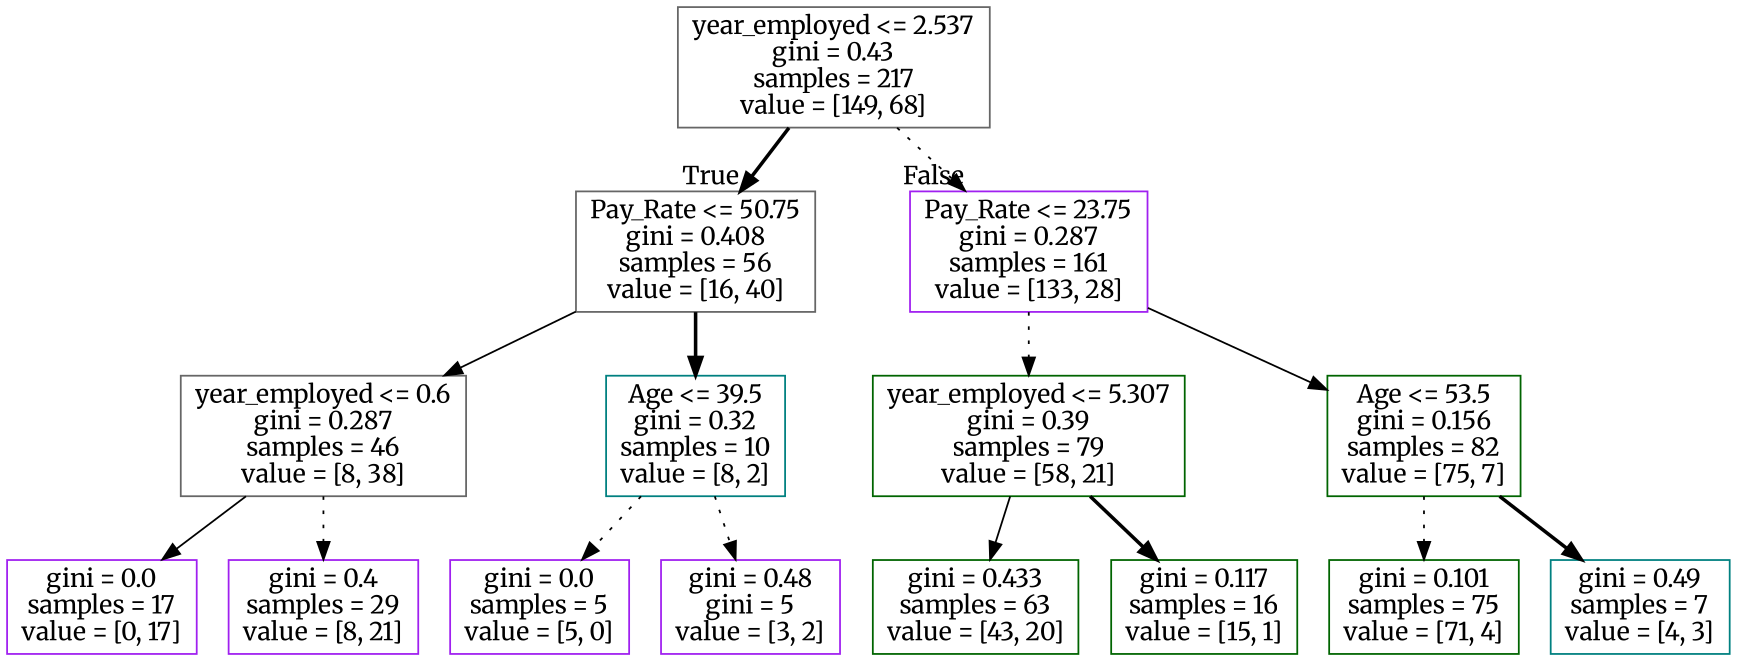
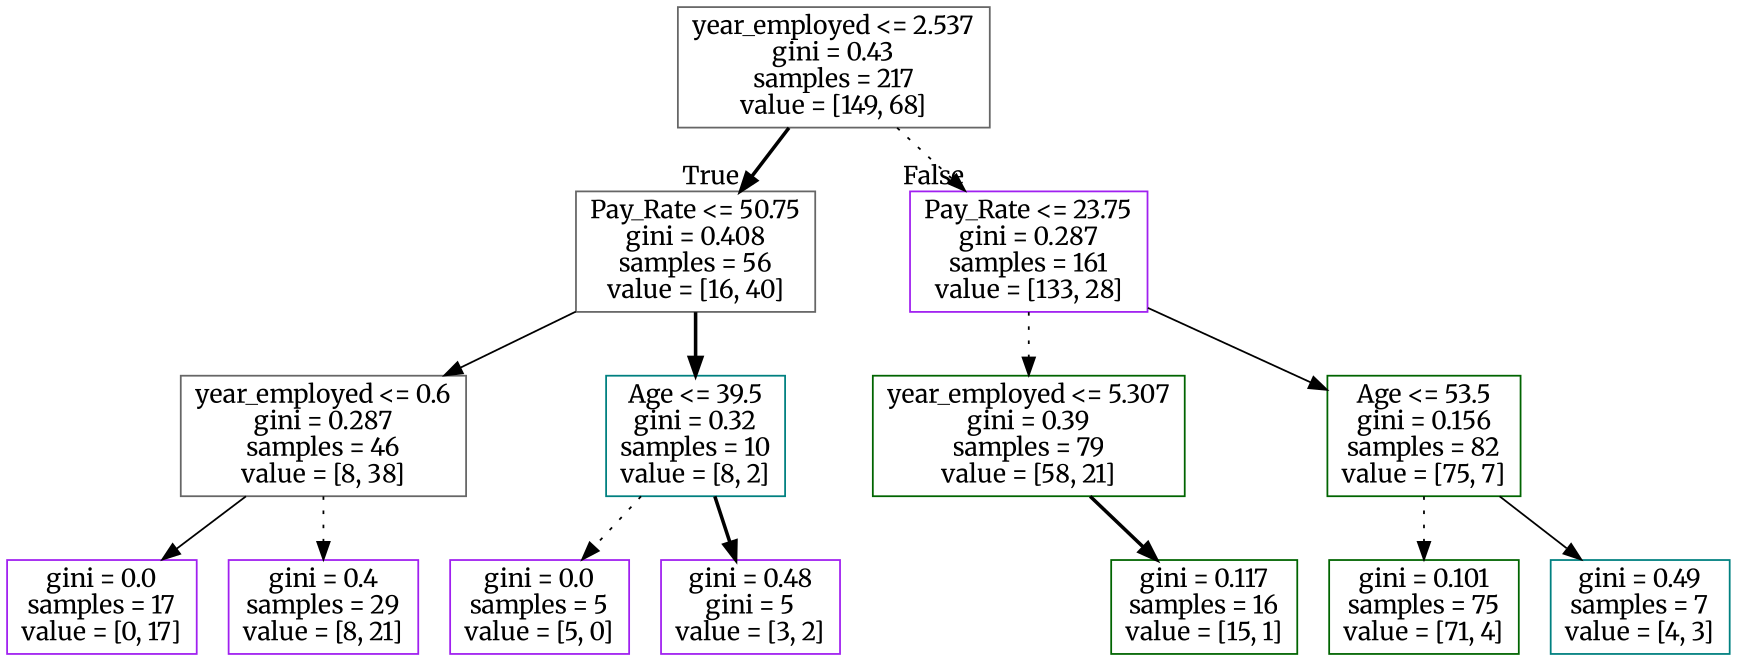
edge "Age <= 39.5 gini = 0.32 samples = 10 value = [8, 2]" -> "gini = 0.48 gini = 5 value = [3, 2]": style dotted -> bold
edge "Age <= 53.5 gini = 0.156 samples = 82 value = [75, 7]" -> "gini = 0.49 samples = 7 value = [4, 3]": style bold -> solid
node "gini = 0.433 samples = 63 value = [43, 20]": removed
